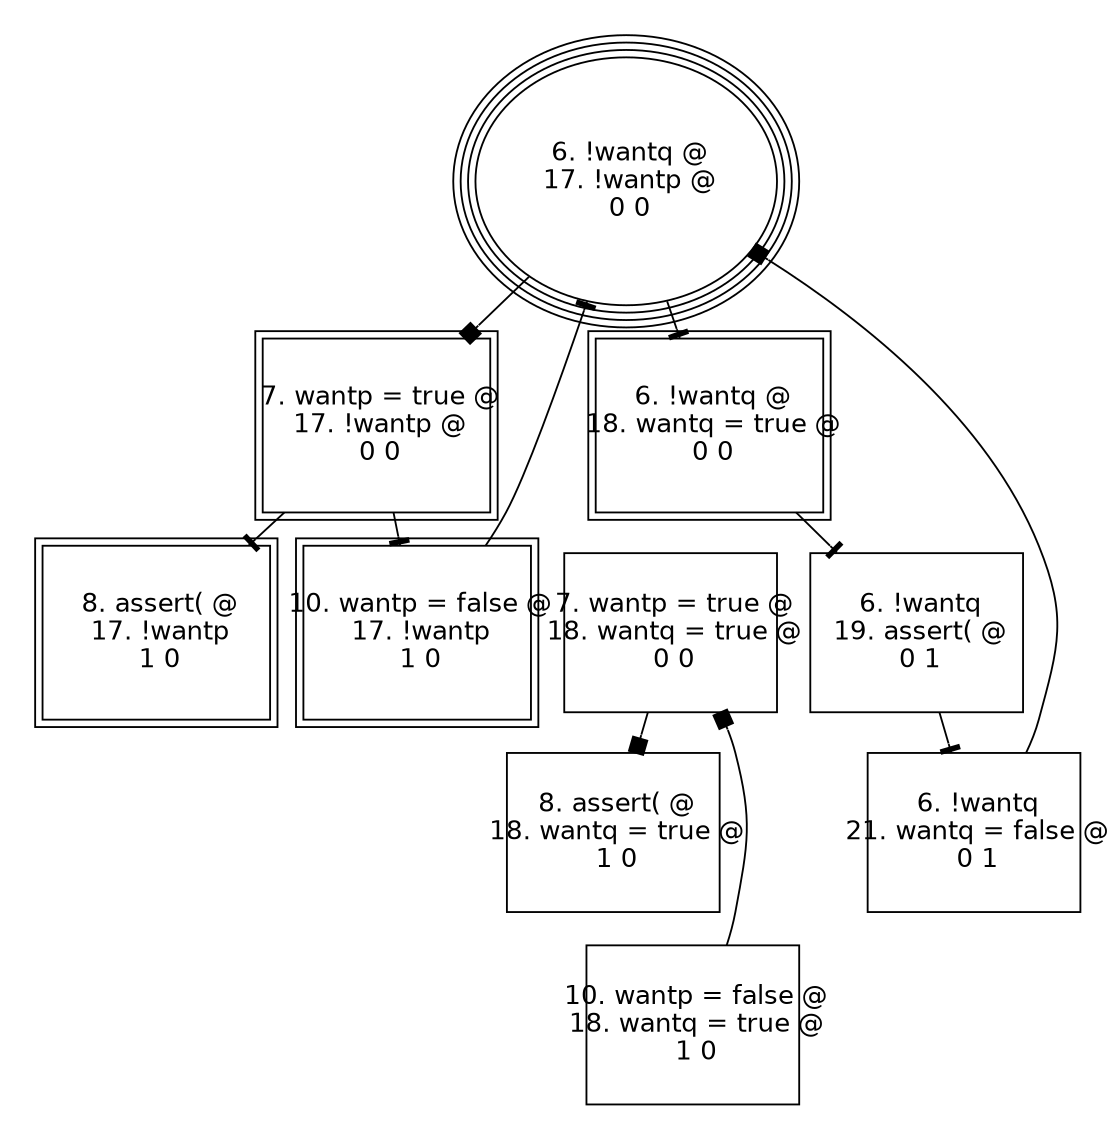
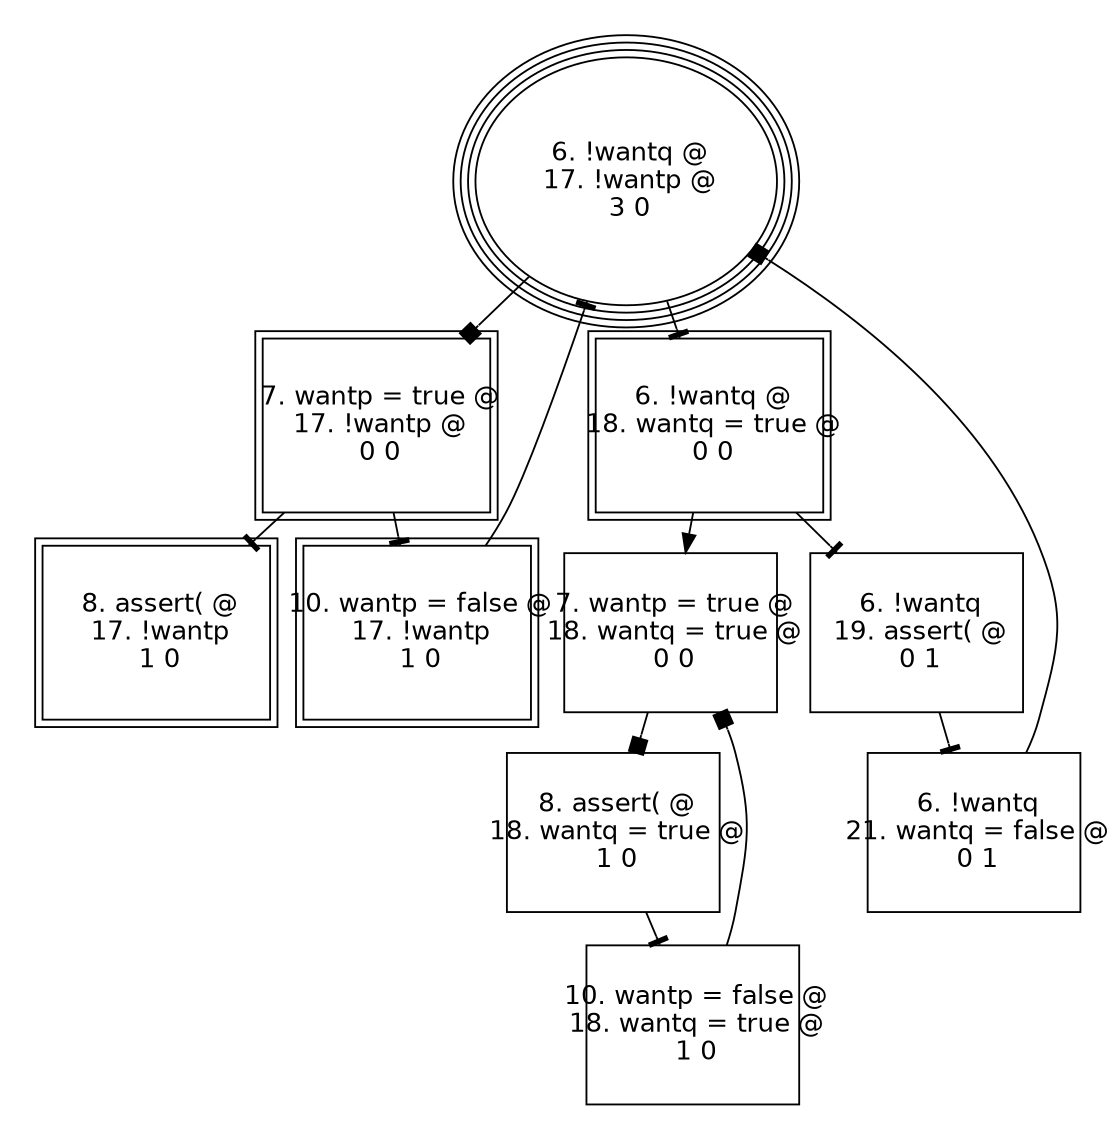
node "6. !wantq @ 17. !wantp @ 0 0": label "6. !wantq @ 17. !wantp @ 0 0" -> "6. !wantq @ 17. !wantp @ 3 0"
edge "6. !wantq @ 18. wantq = true @ 0 0" -> "7. wantp = true @ 18. wantq = true @ 0 0": added
edge "8. assert( @ 18. wantq = true @ 1 0" -> "10. wantp = false @ 18. wantq = true @ 1 0": added
